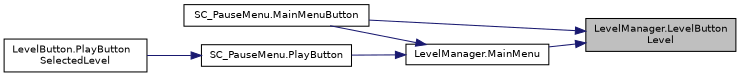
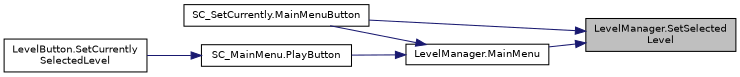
node "SC_PauseMenu.MainMenuButton": label "SC_PauseMenu.MainMenuButton" -> "SC_SetCurrently.MainMenuButton"
node "LevelManager.LevelButton Level": label "LevelManager.LevelButton Level" -> "LevelManager.SetSelected Level"
node "LevelButton.PlayButton SelectedLevel": label "LevelButton.PlayButton SelectedLevel" -> "LevelButton.SetCurrently SelectedLevel"
node "SC_PauseMenu.PlayButton": label "SC_PauseMenu.PlayButton" -> "SC_MainMenu.PlayButton"
